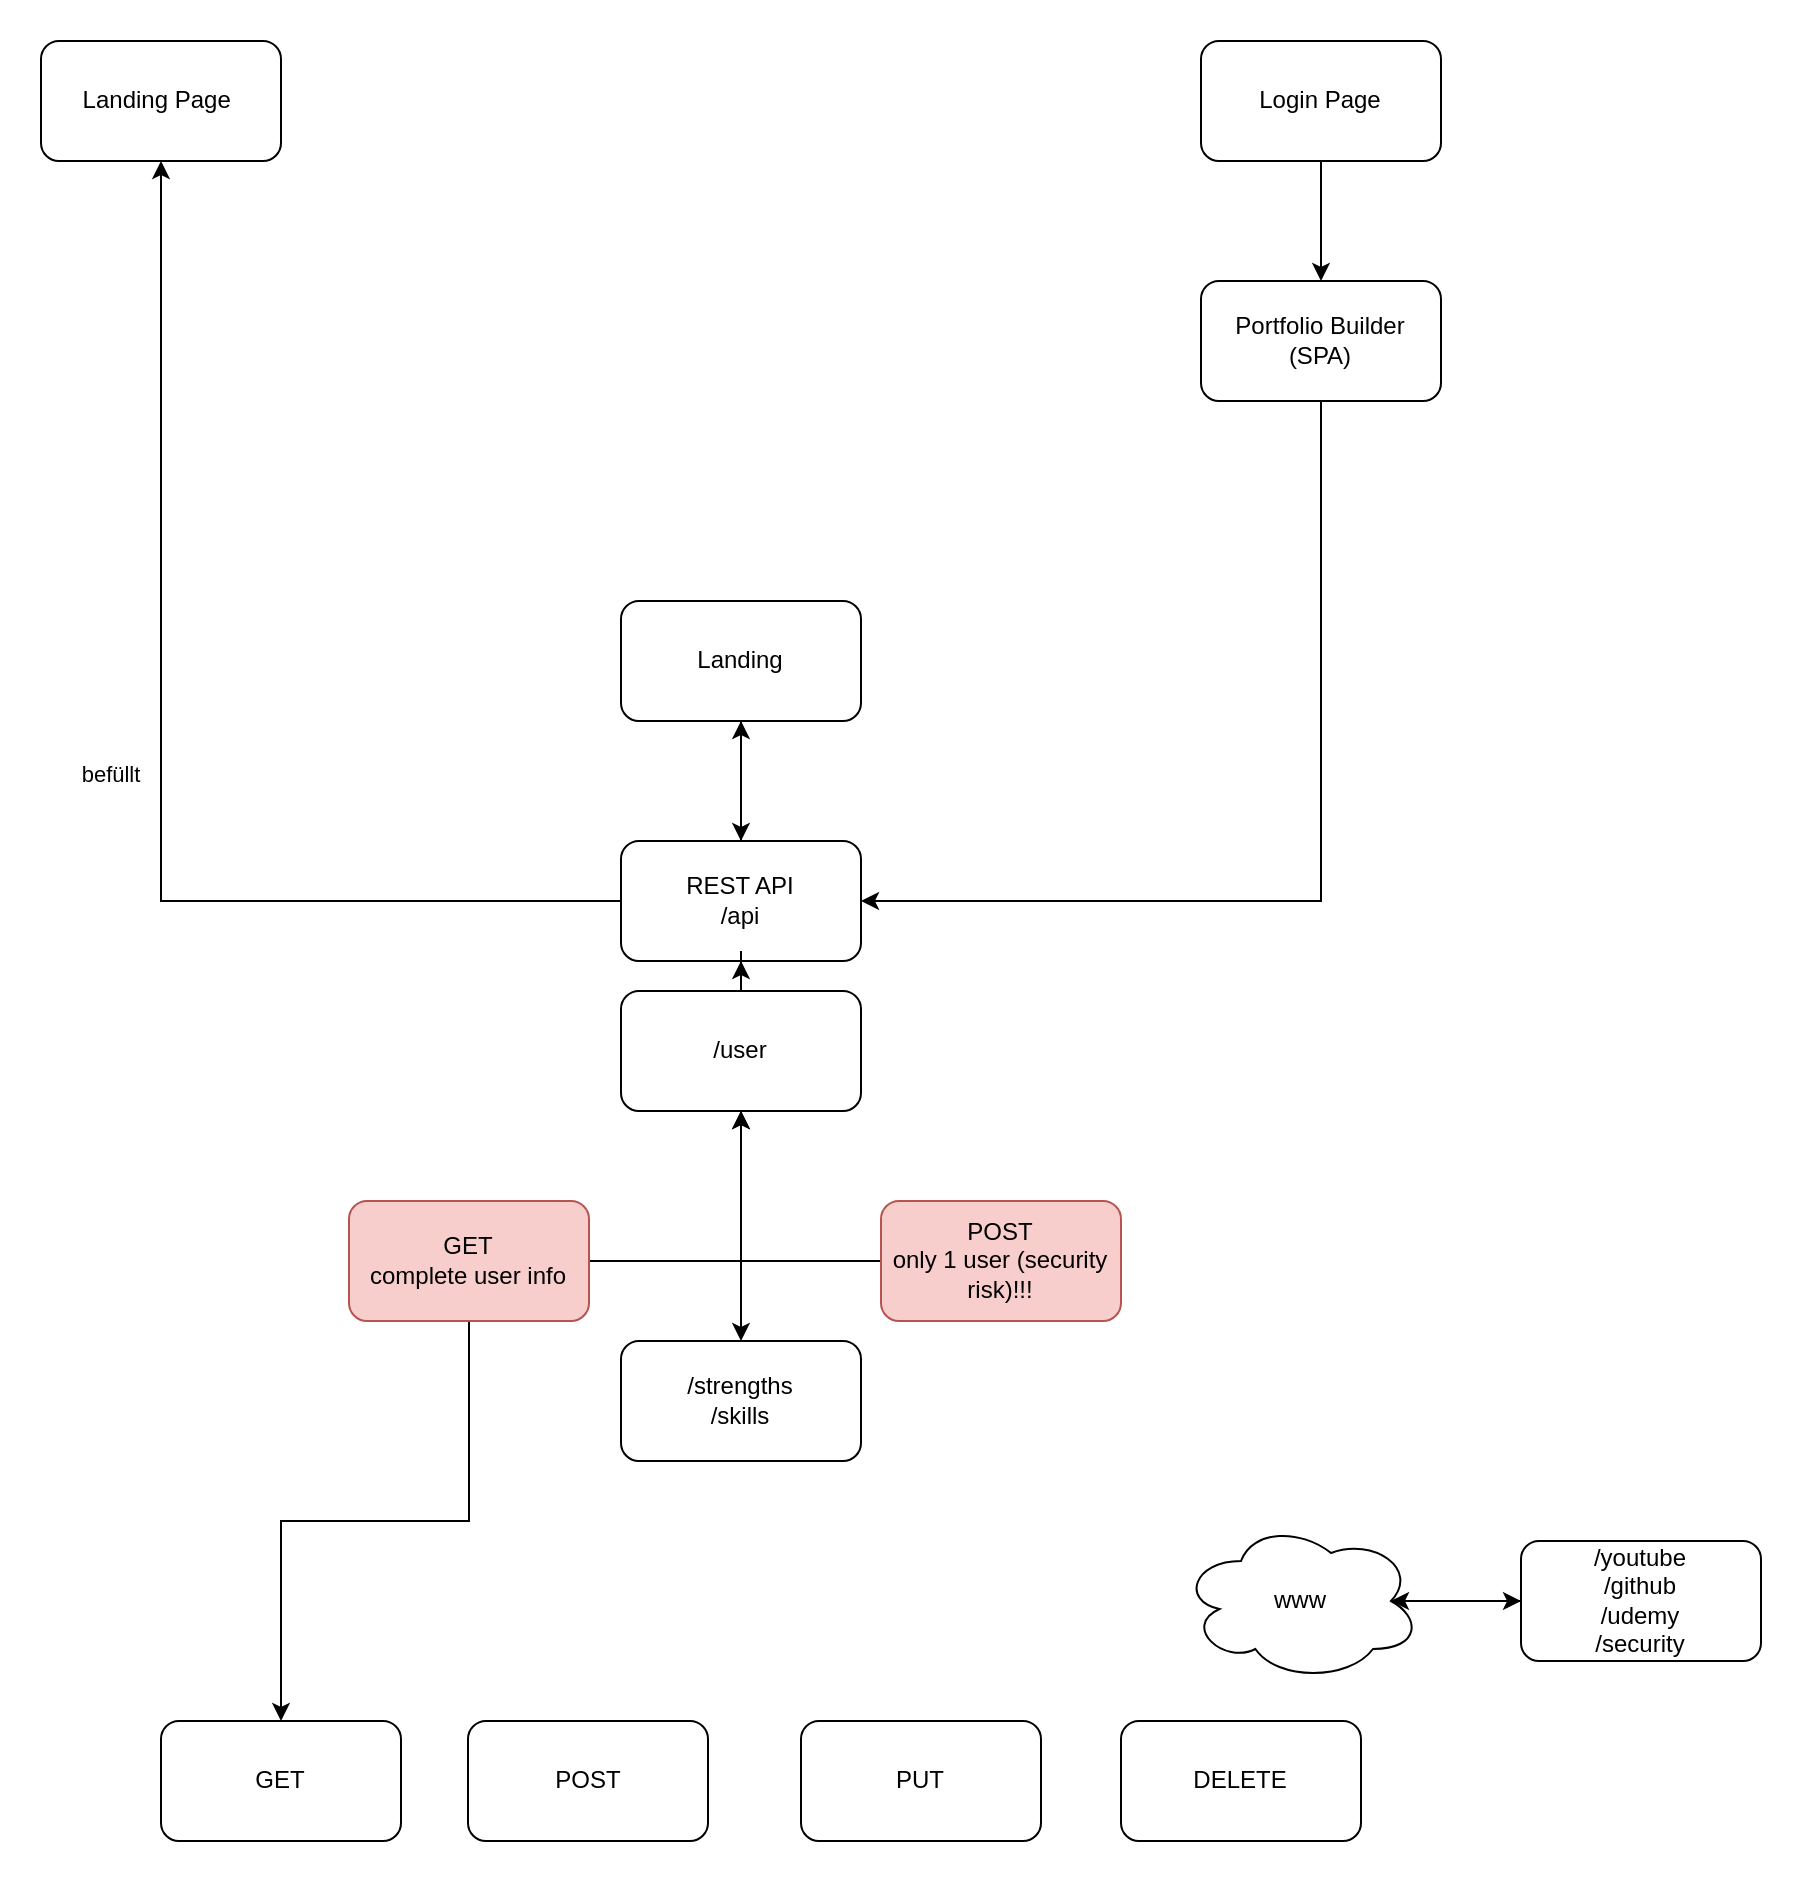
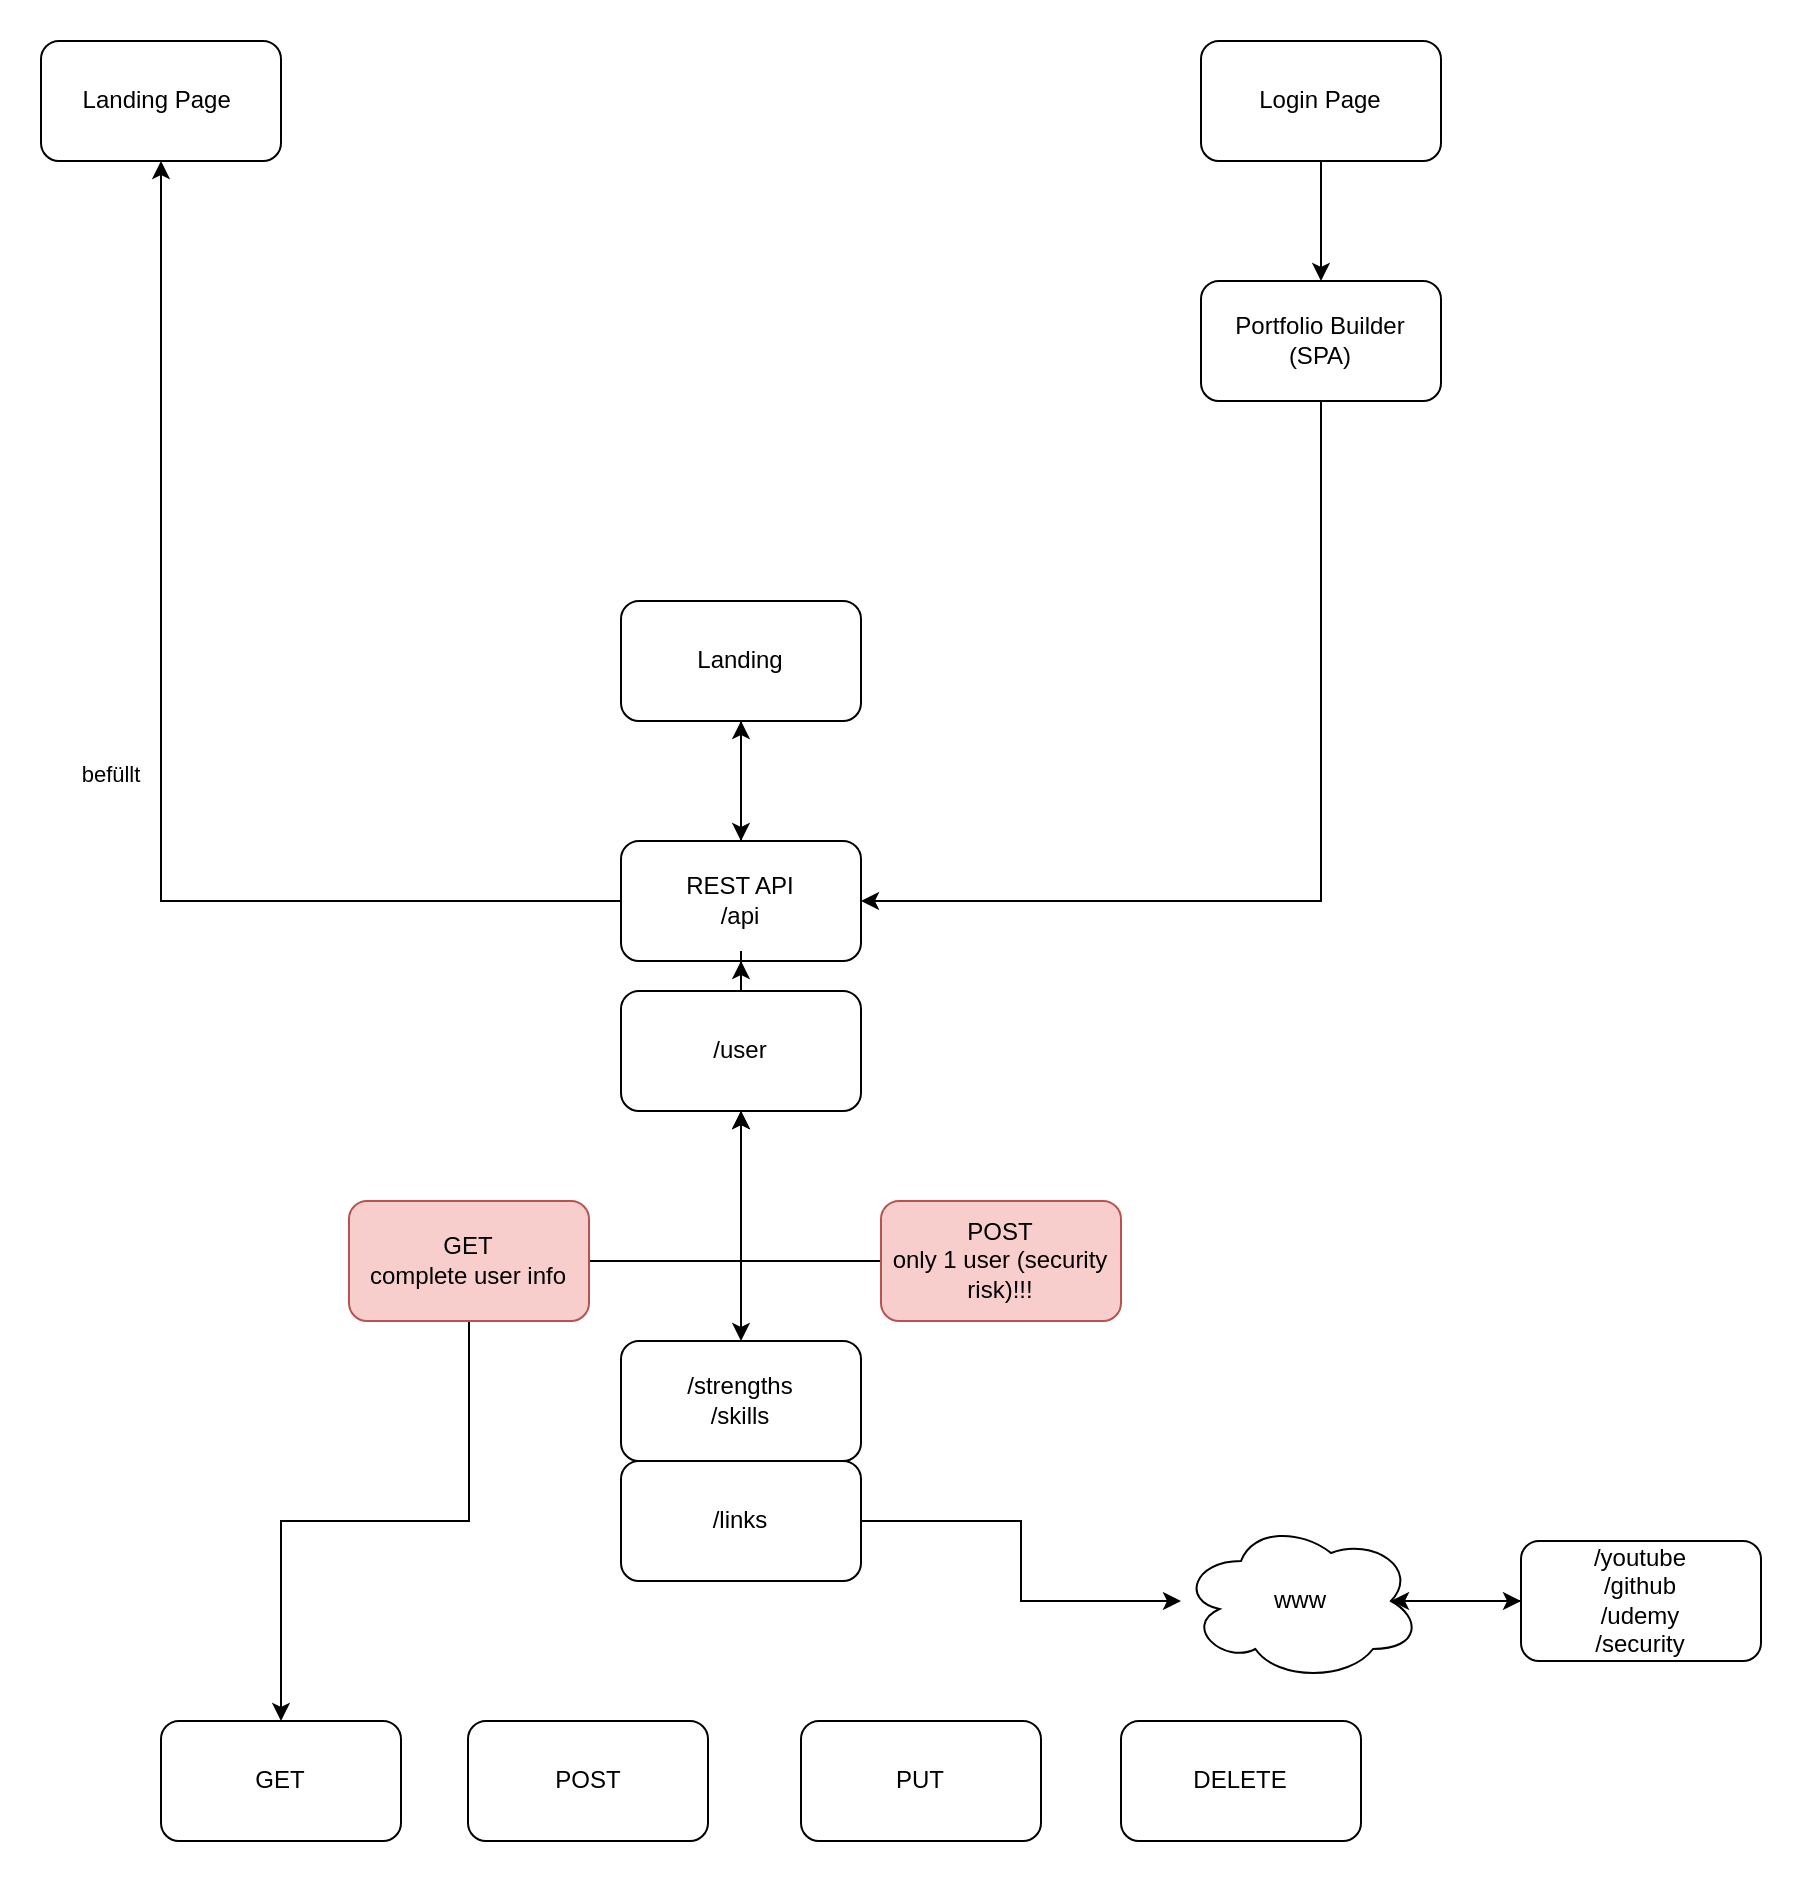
node "/links": added
edge "/links" -> "www": added
